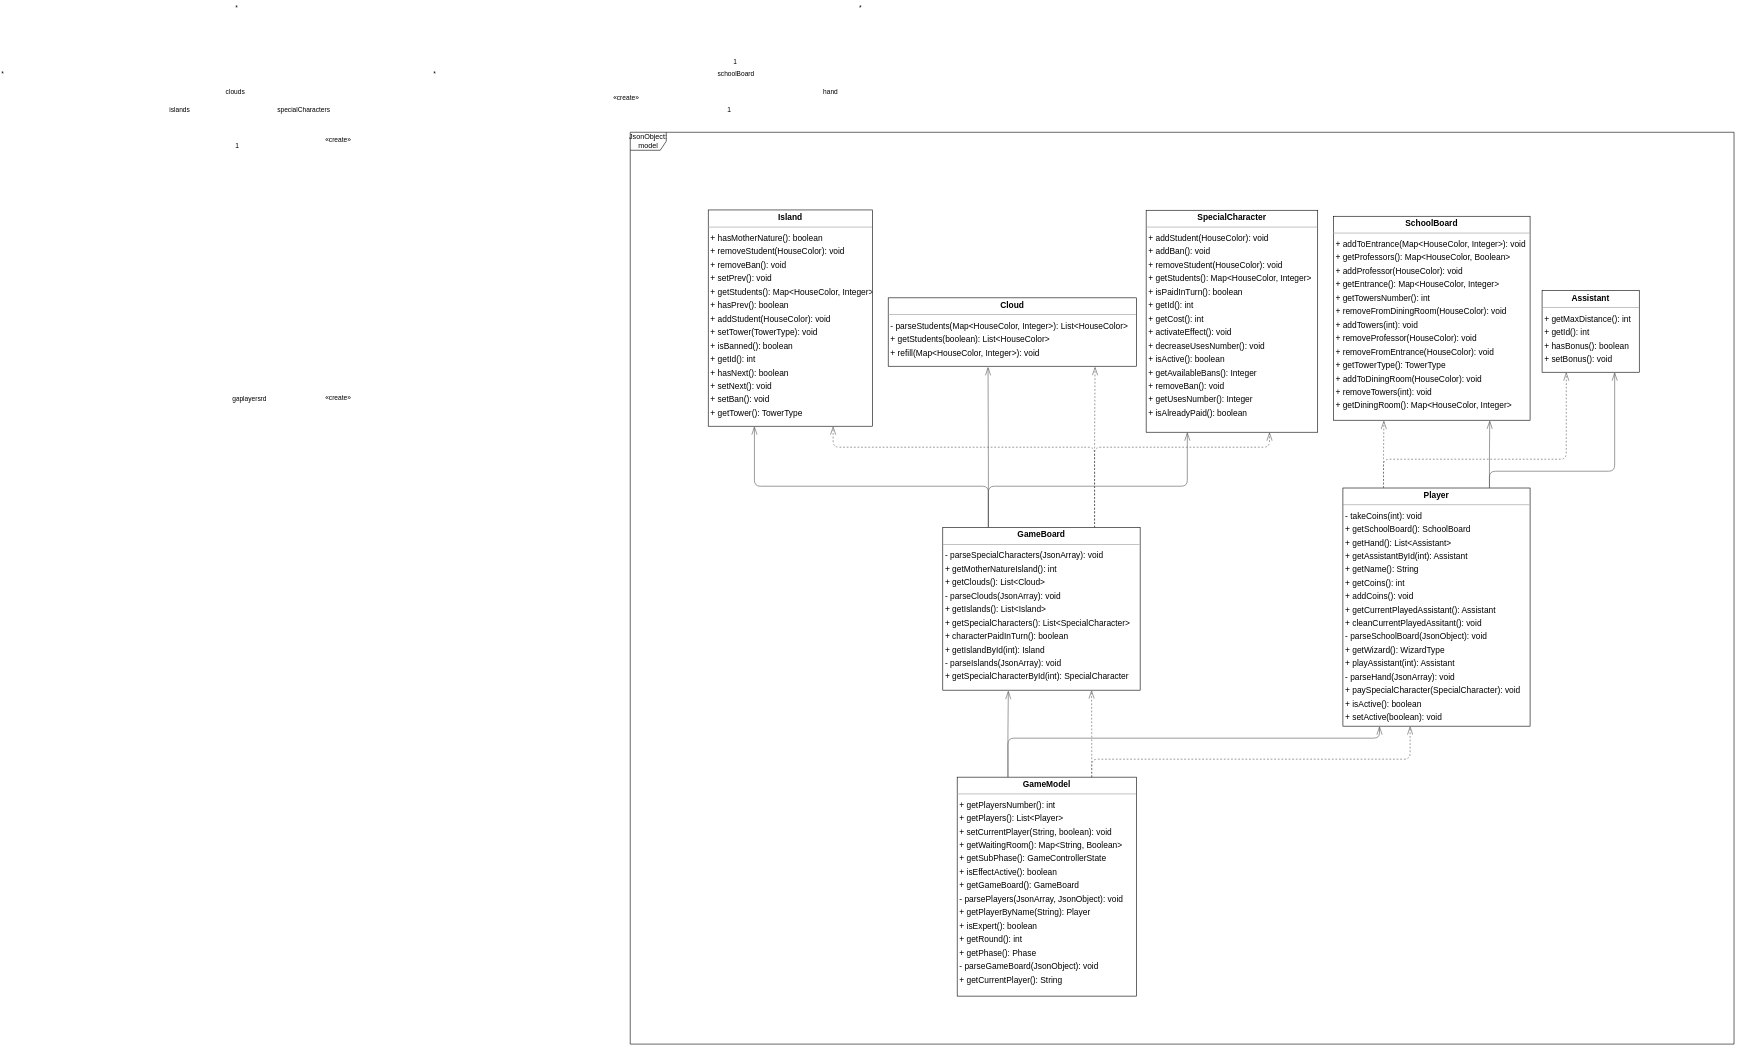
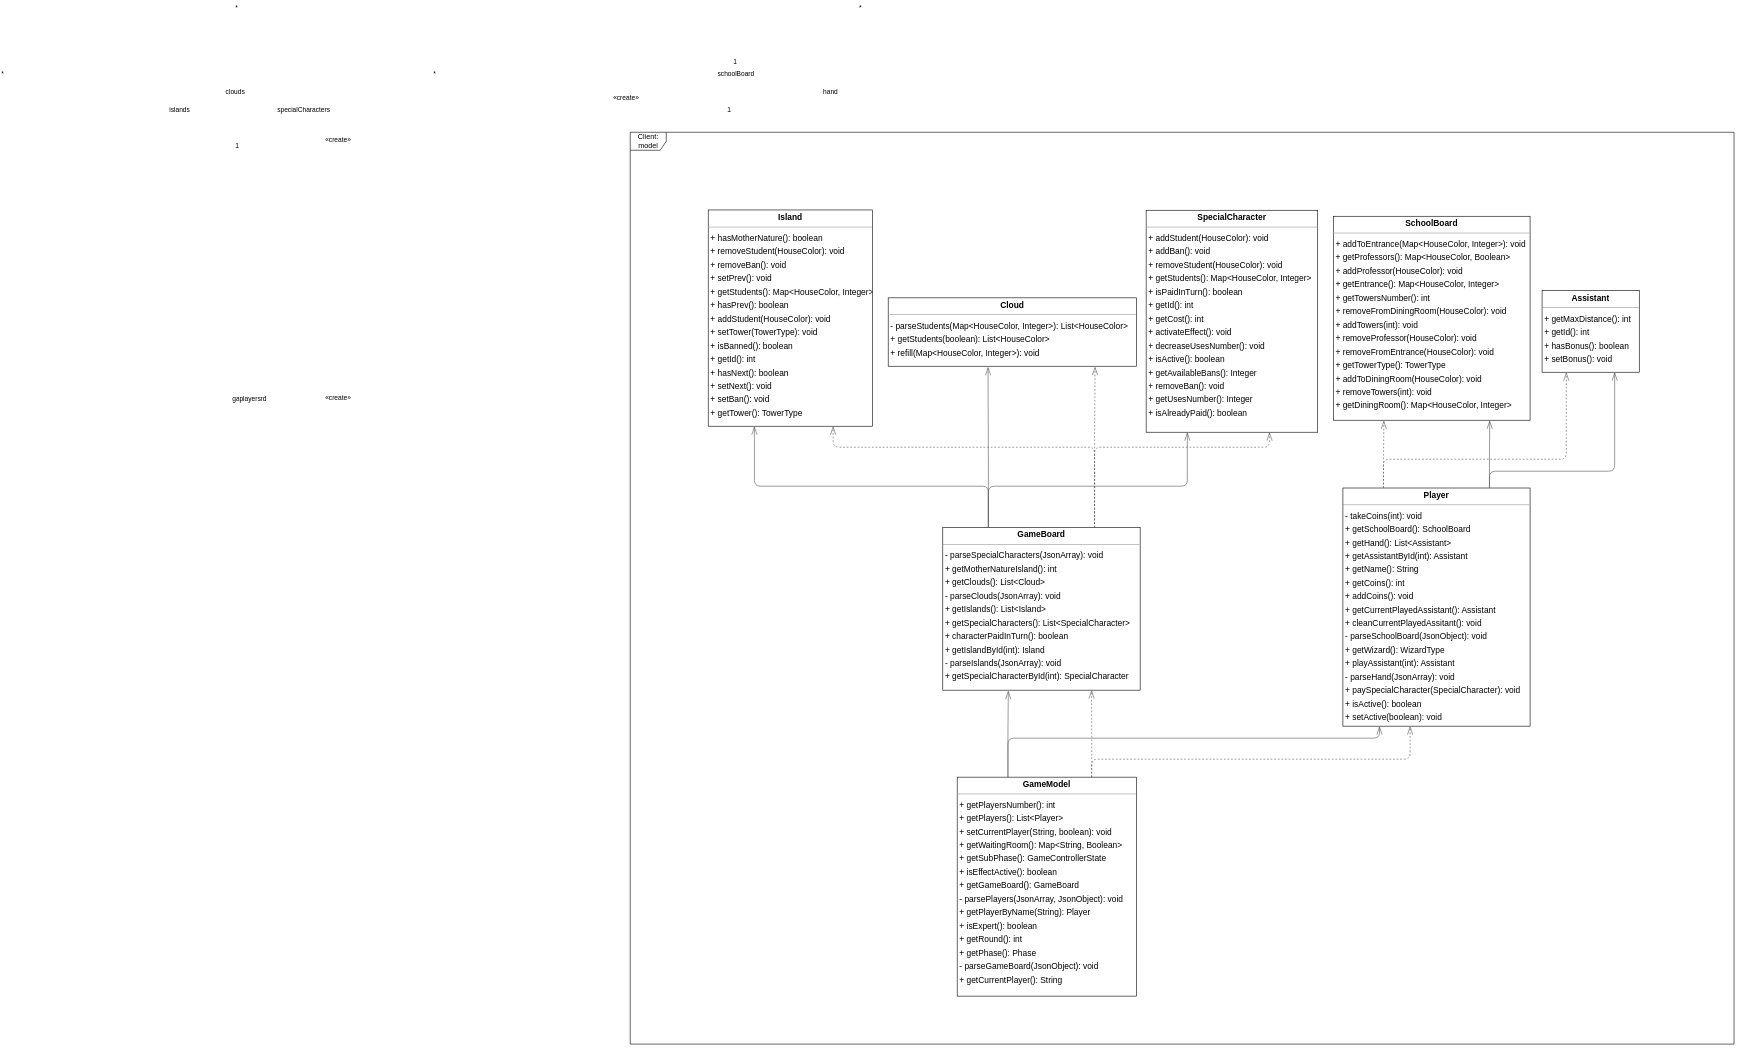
node "JsonObject: model": label "JsonObject: model" -> "Client: model"
